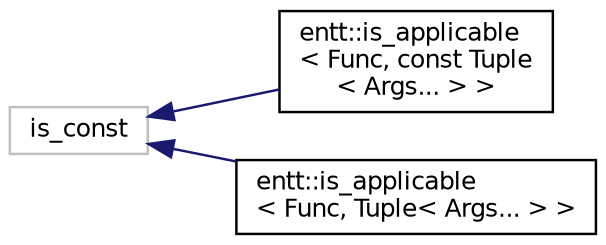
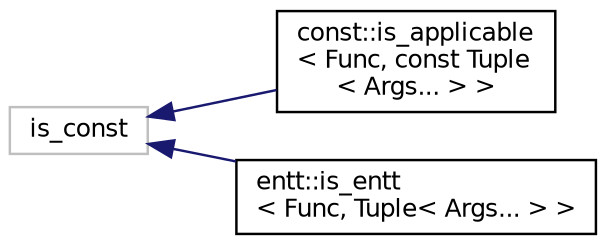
node "entt::is_applicable < Func, const Tuple < Args... > >": label "entt::is_applicable < Func, const Tuple < Args... > >" -> "const::is_applicable < Func, const Tuple < Args... > >"
node "entt::is_applicable < Func, Tuple< Args... > >": label "entt::is_applicable < Func, Tuple< Args... > >" -> "entt::is_entt < Func, Tuple< Args... > >"
